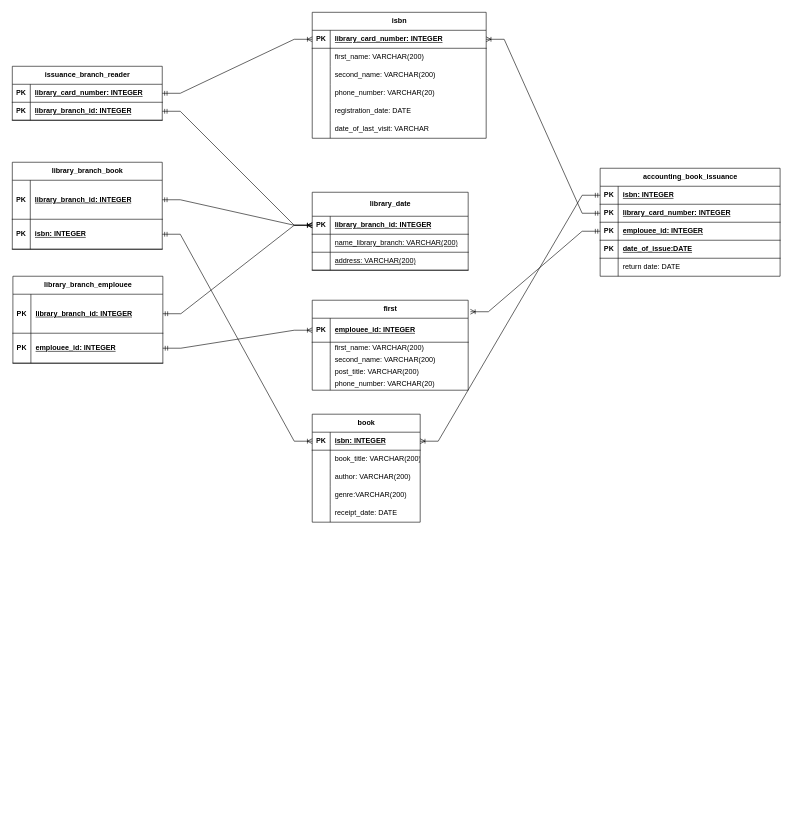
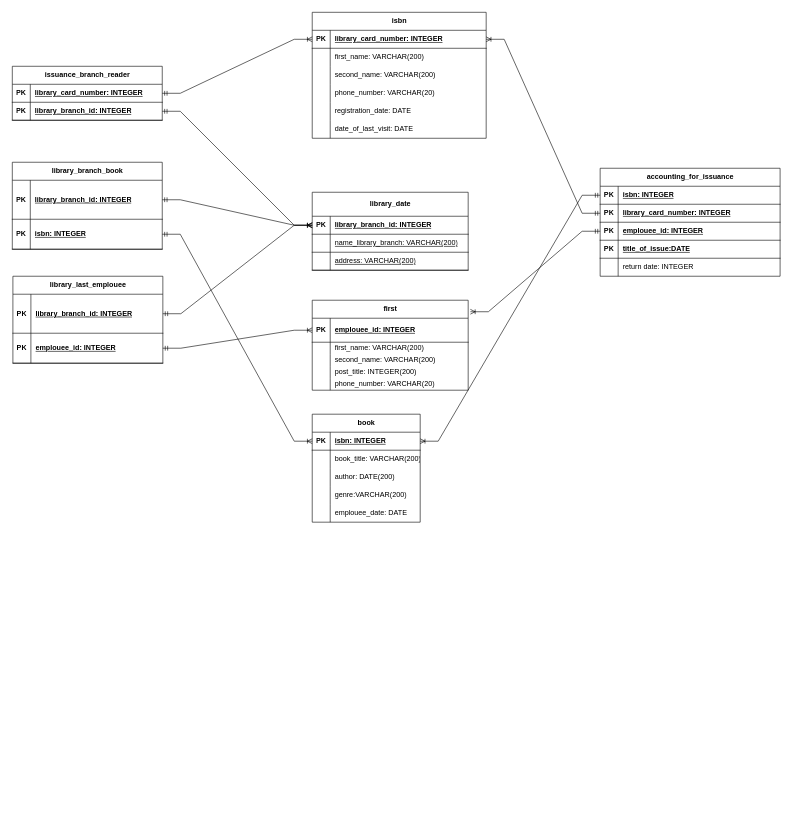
node "date_of_last_visit: VARCHAR": label "date_of_last_visit: VARCHAR" -> "date_of_last_visit: DATE"
node "accounting_book_issuance": label "accounting_book_issuance" -> "accounting_for_issuance"
node "date_of_issue:DATE": label "date_of_issue:DATE" -> "title_of_issue:DATE"
node "return date: DATE": label "return date: DATE" -> "return date: INTEGER"
node "library_branch_emplouee": label "library_branch_emplouee" -> "library_last_emplouee"
node "post_title: VARCHAR(200)": label "post_title: VARCHAR(200)" -> "post_title: INTEGER(200)"
node "author: VARCHAR(200)": label "author: VARCHAR(200)" -> "author: DATE(200)"
node "receipt_date: DATE": label "receipt_date: DATE" -> "emplouee_date: DATE"
